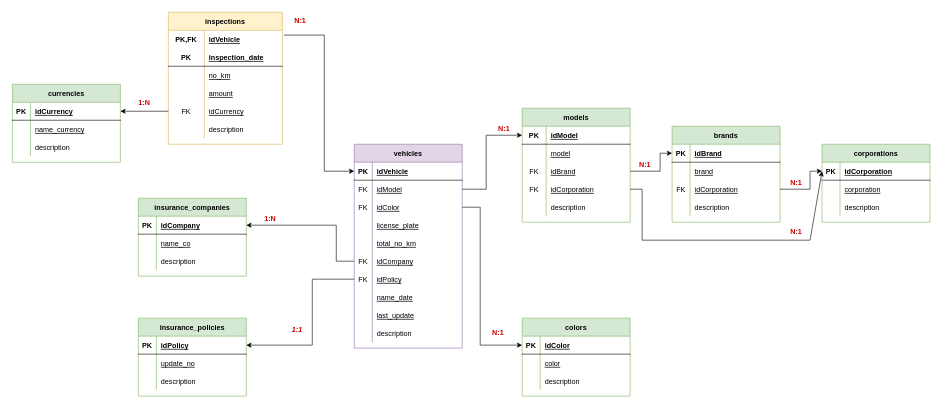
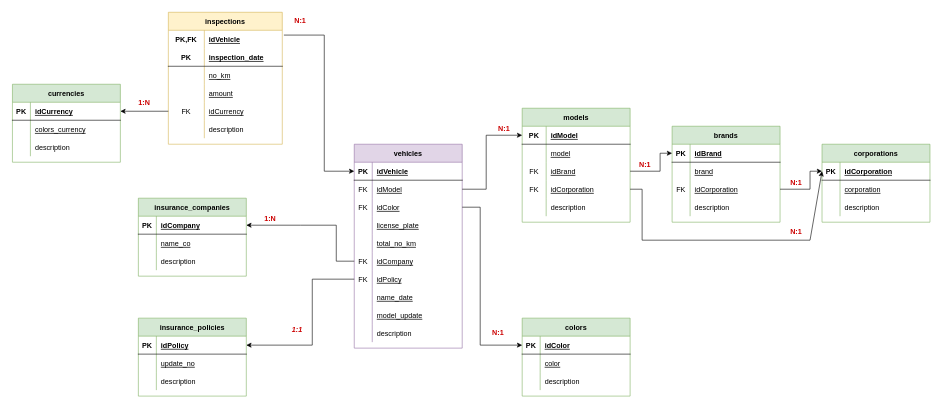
node "name_currency": label "name_currency" -> "colors_currency"
node "last_update": label "last_update" -> "model_update"
